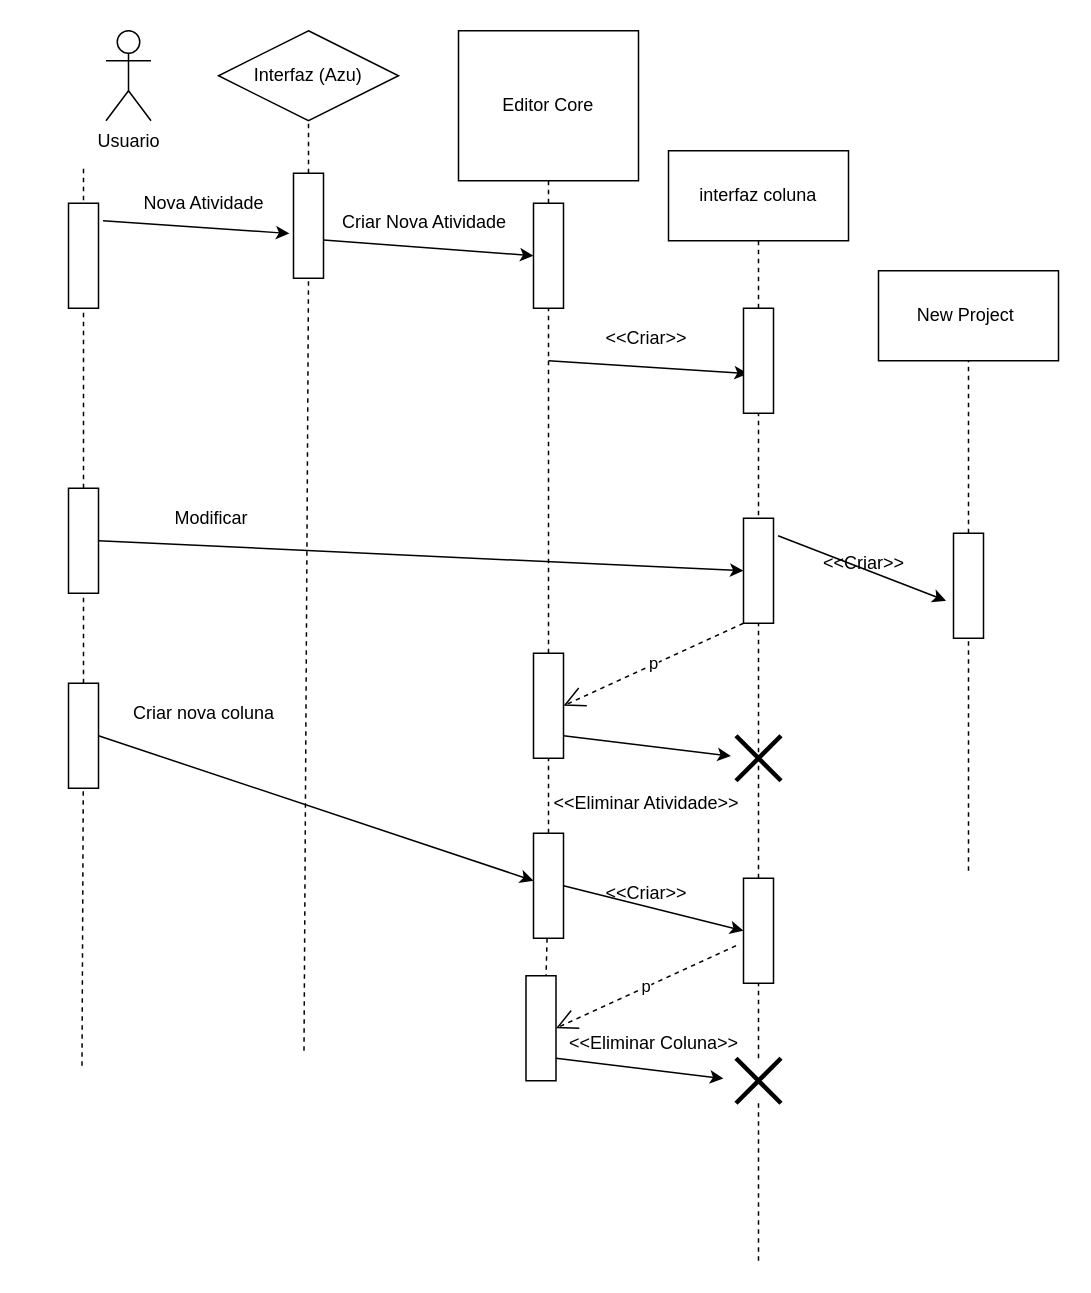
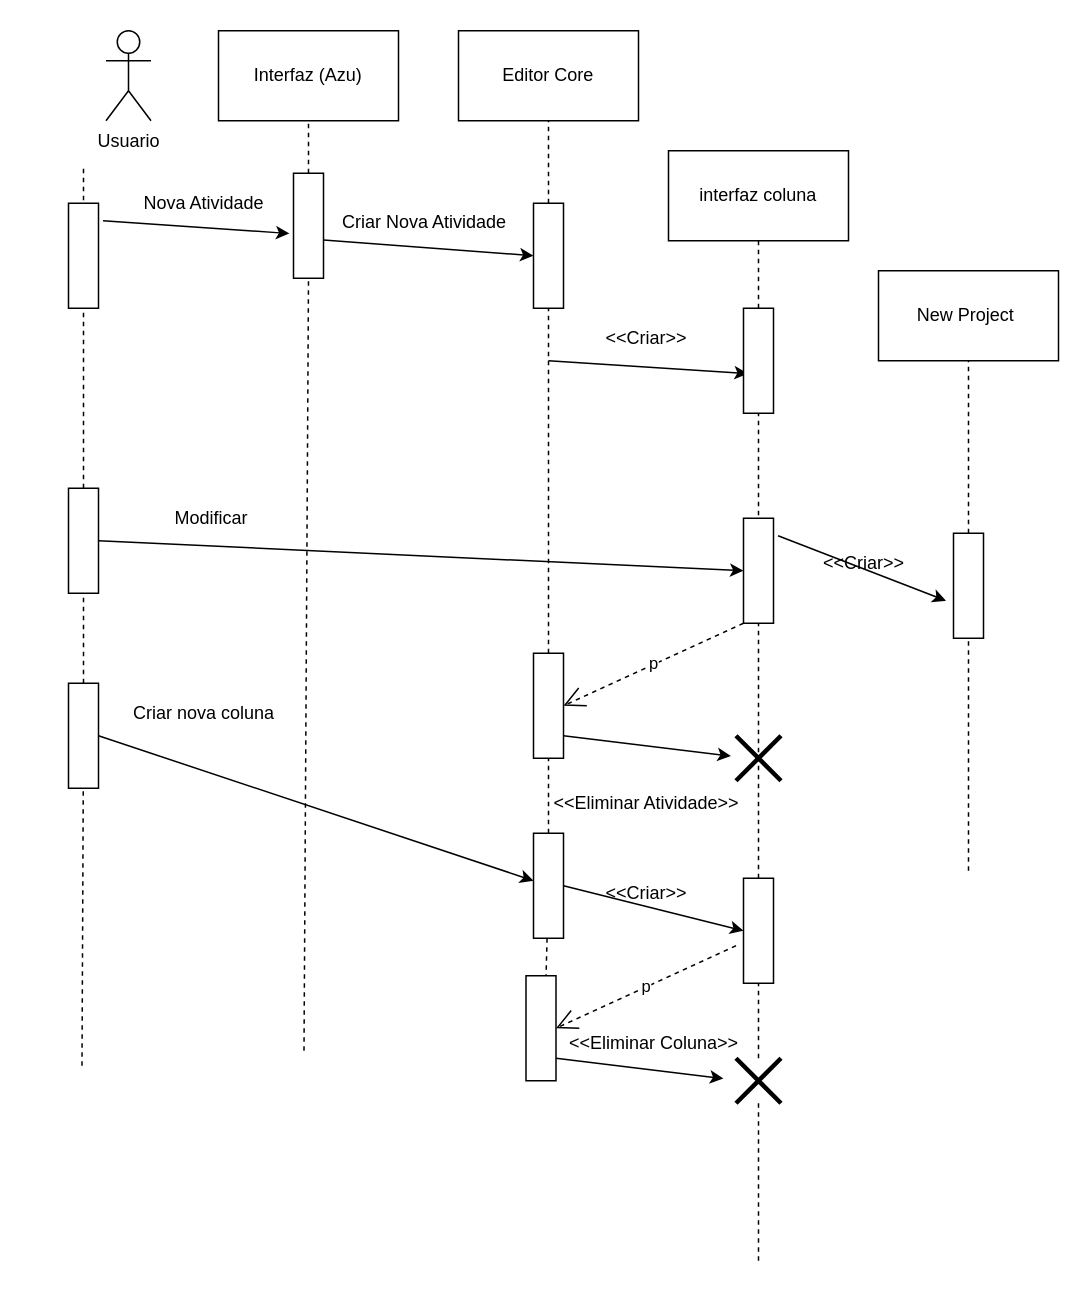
node "Interfaz (Azu)": shape diamond -> rectangle
node "Editor Core": size 180x150 -> 180x90
